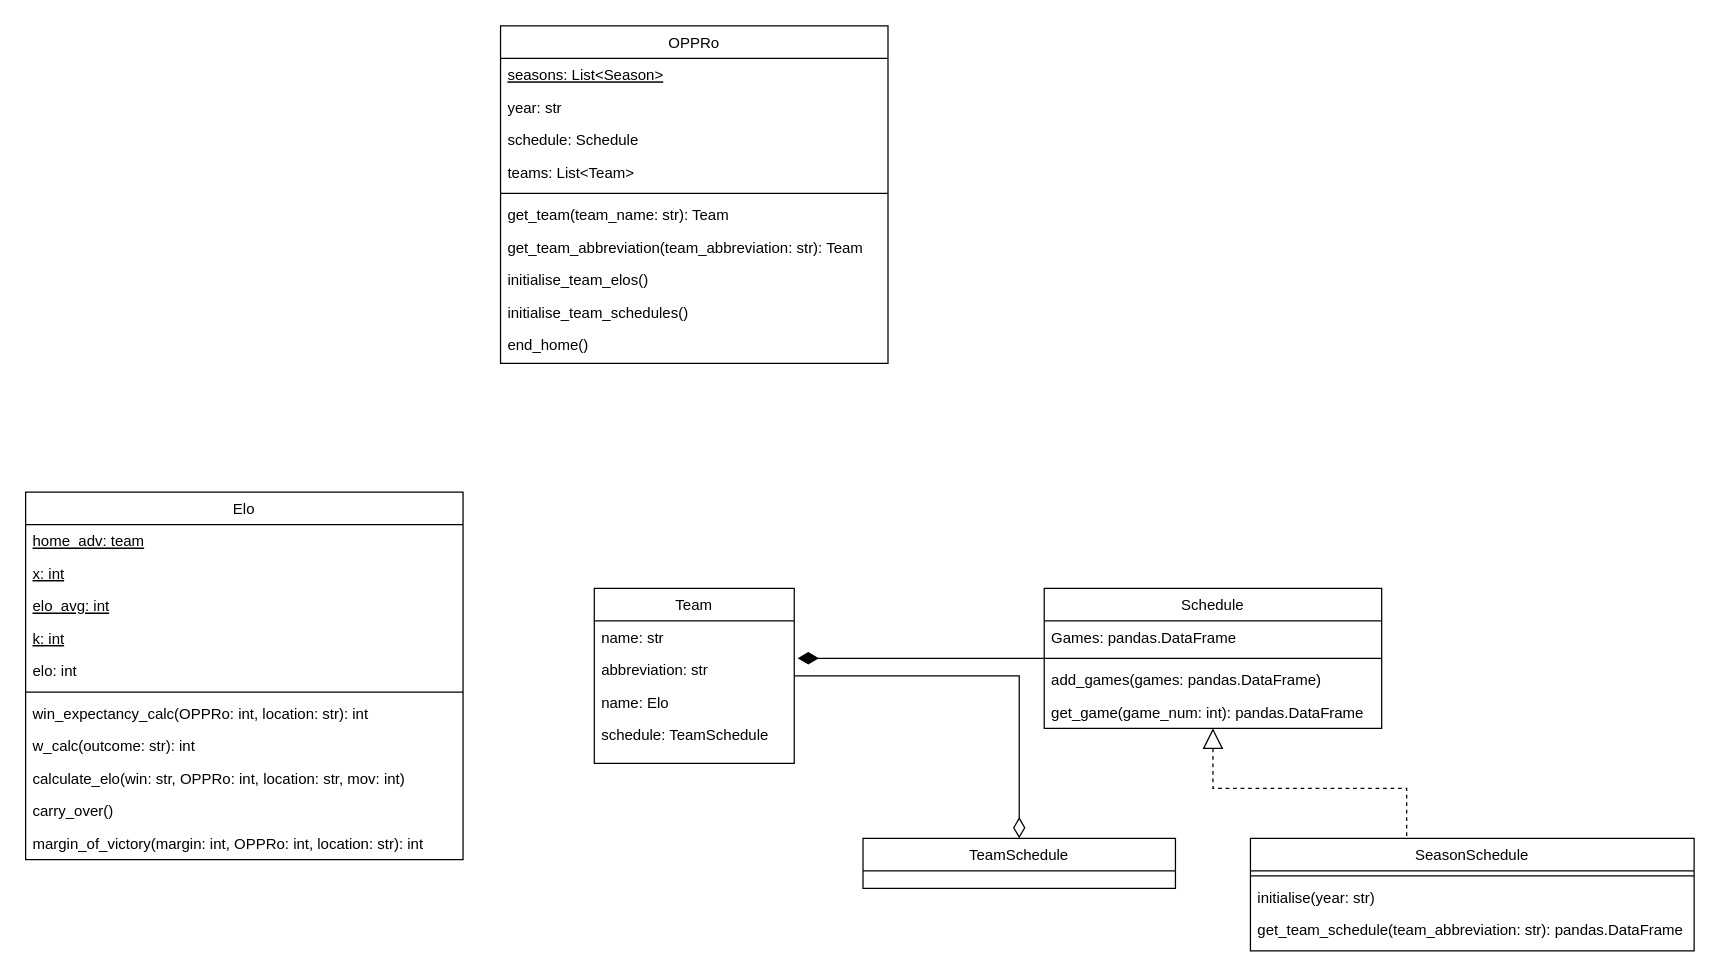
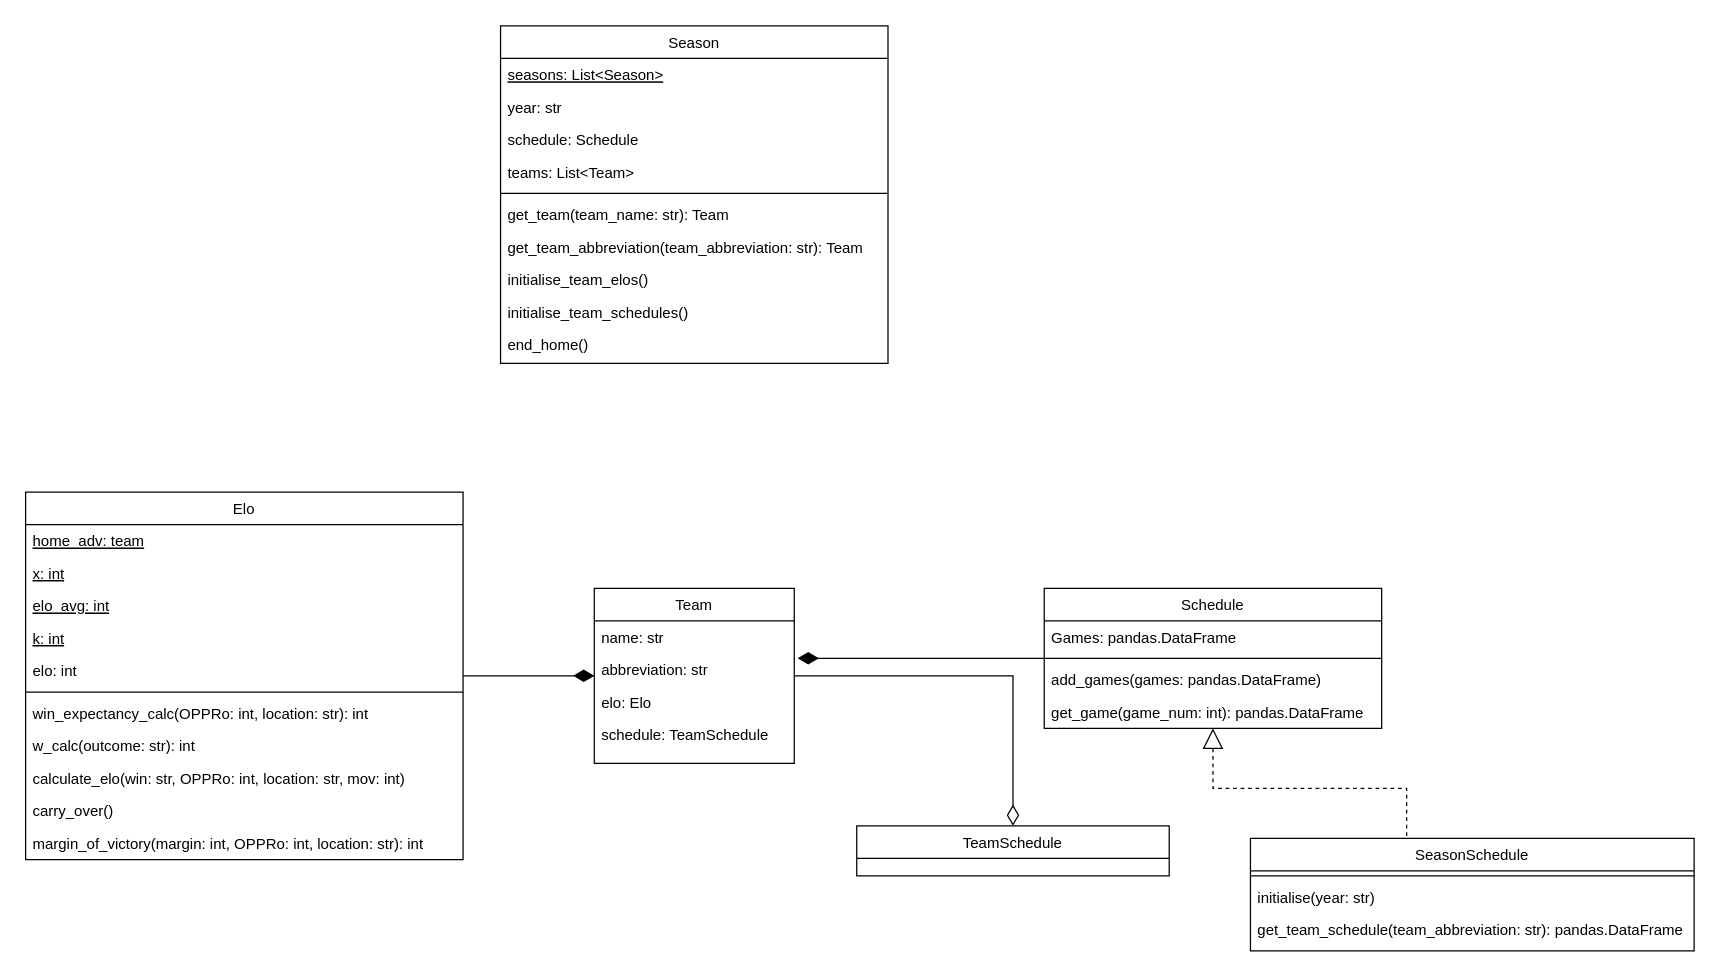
node "OPPRo": label "OPPRo" -> "Season"
edge "Elo" -> "Team": added
node "name: Elo": label "name: Elo" -> "elo: Elo"
node "TeamSchedule": moved (1019, 863) -> (1013, 851)
